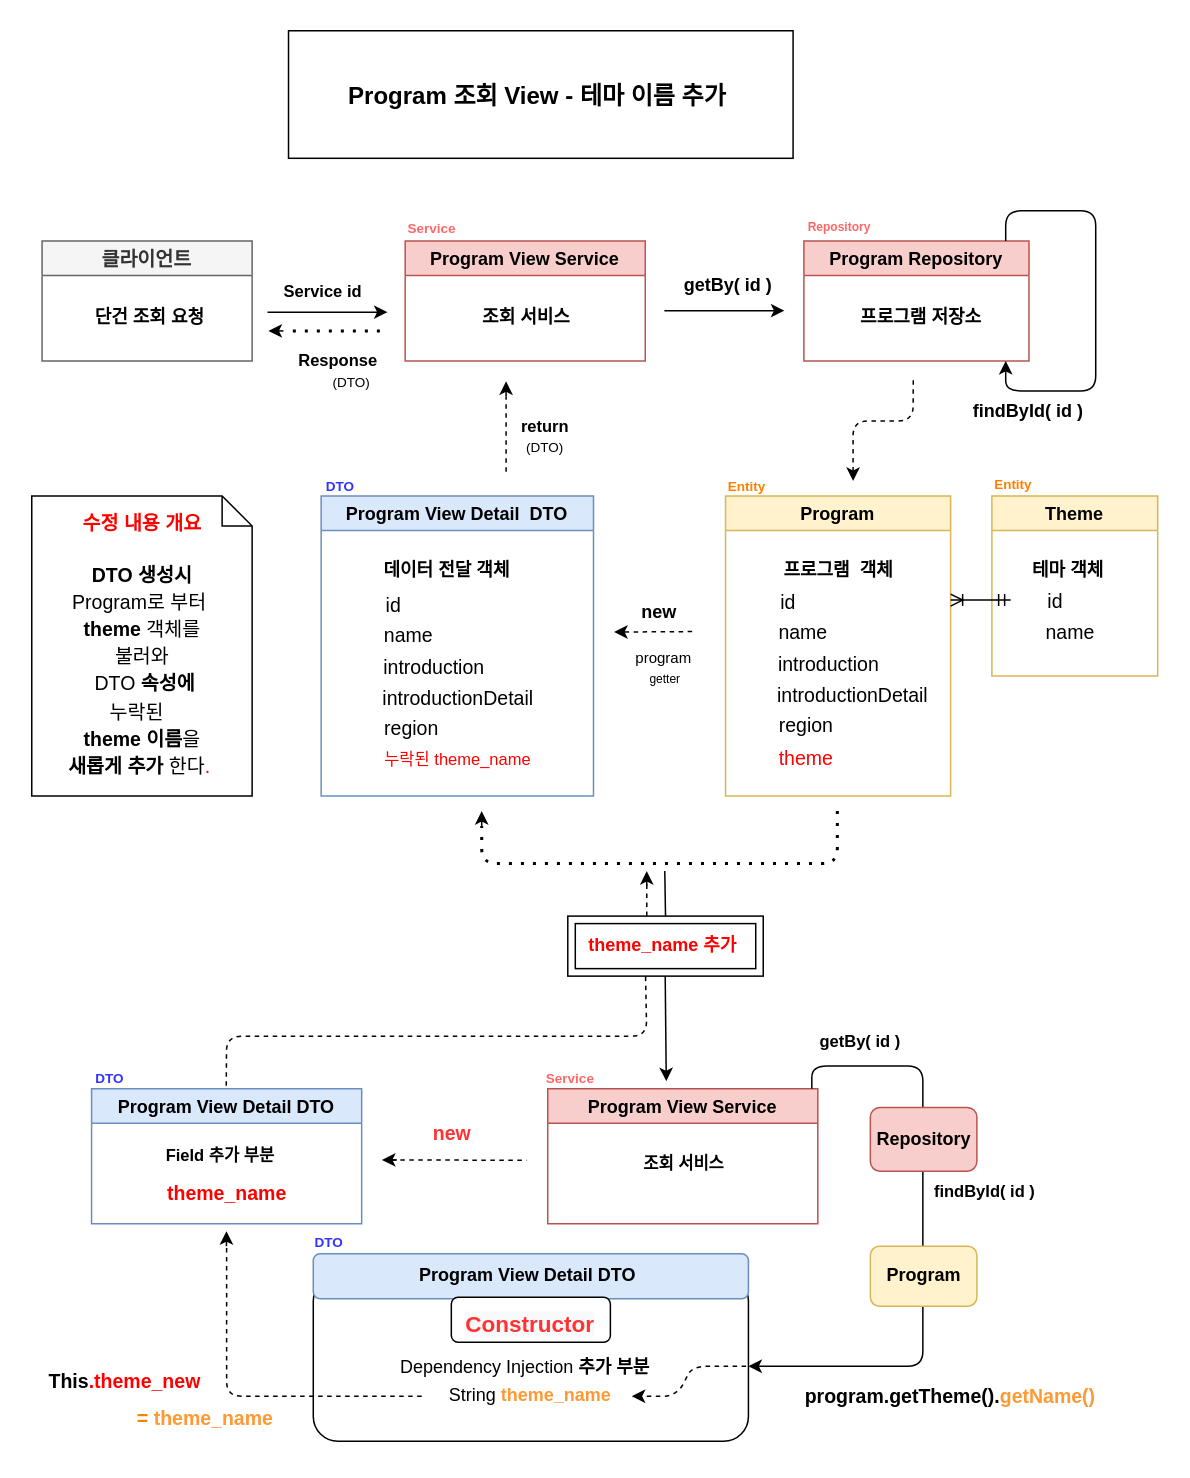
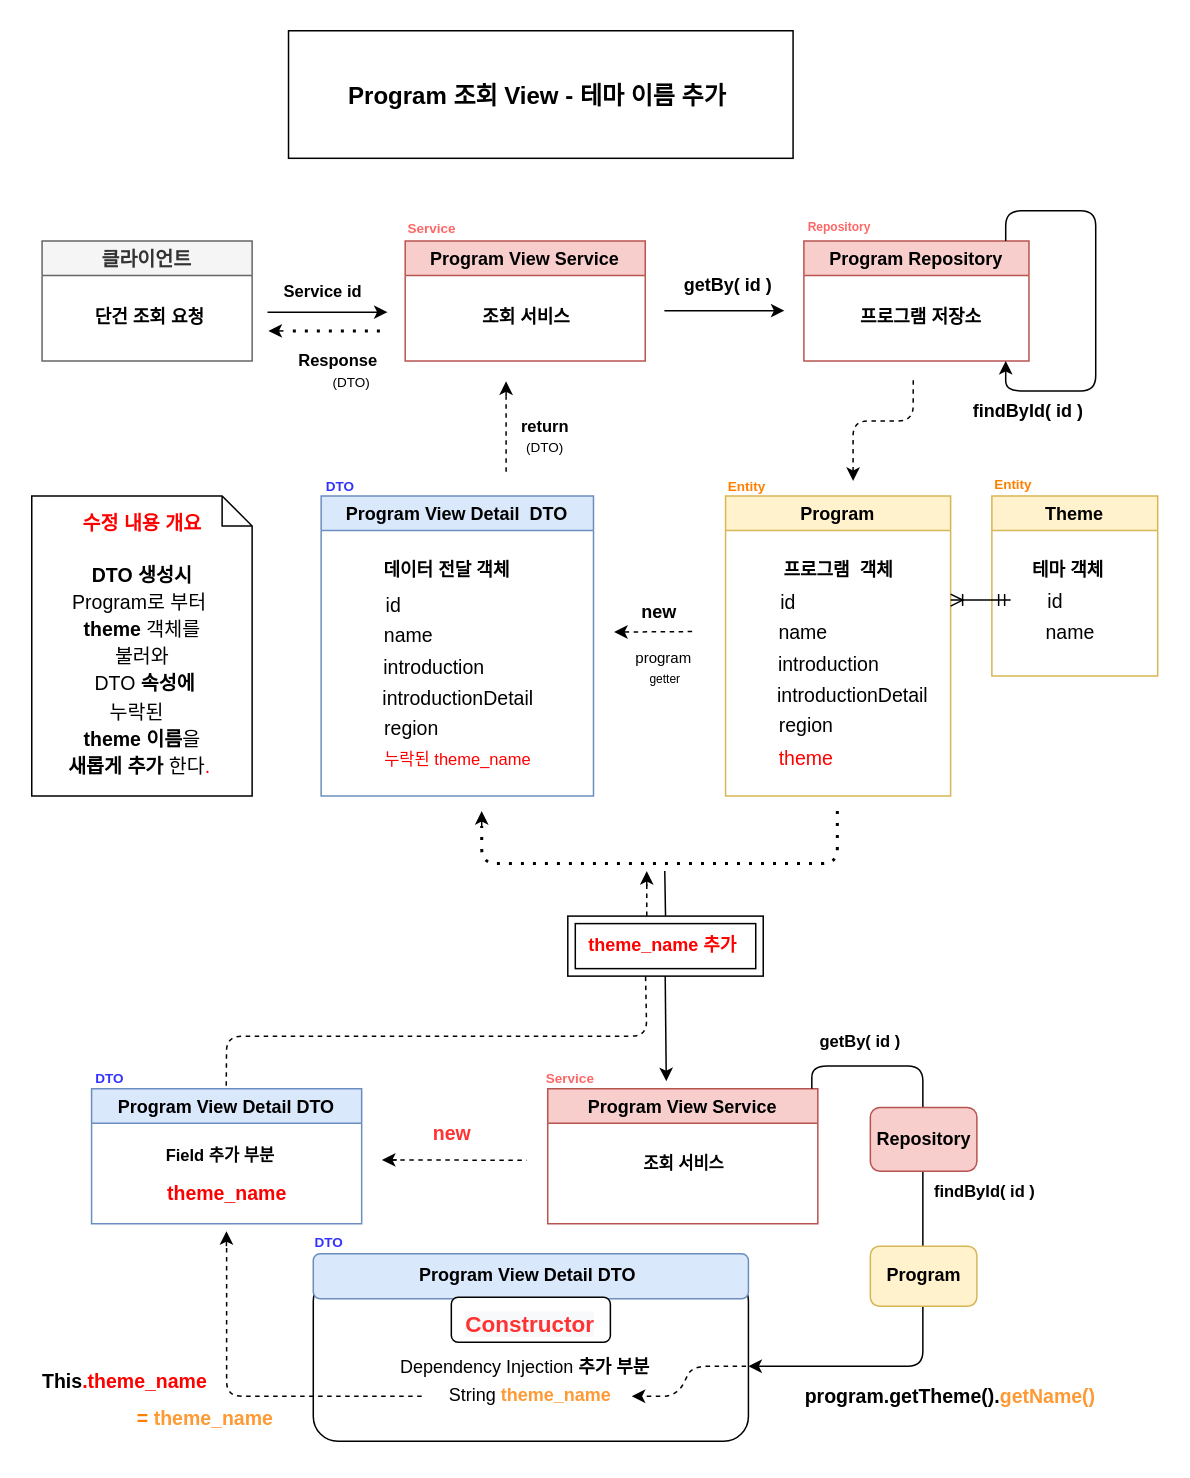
node "This.theme_new": label "This.theme_new" -> "This.theme_name"
